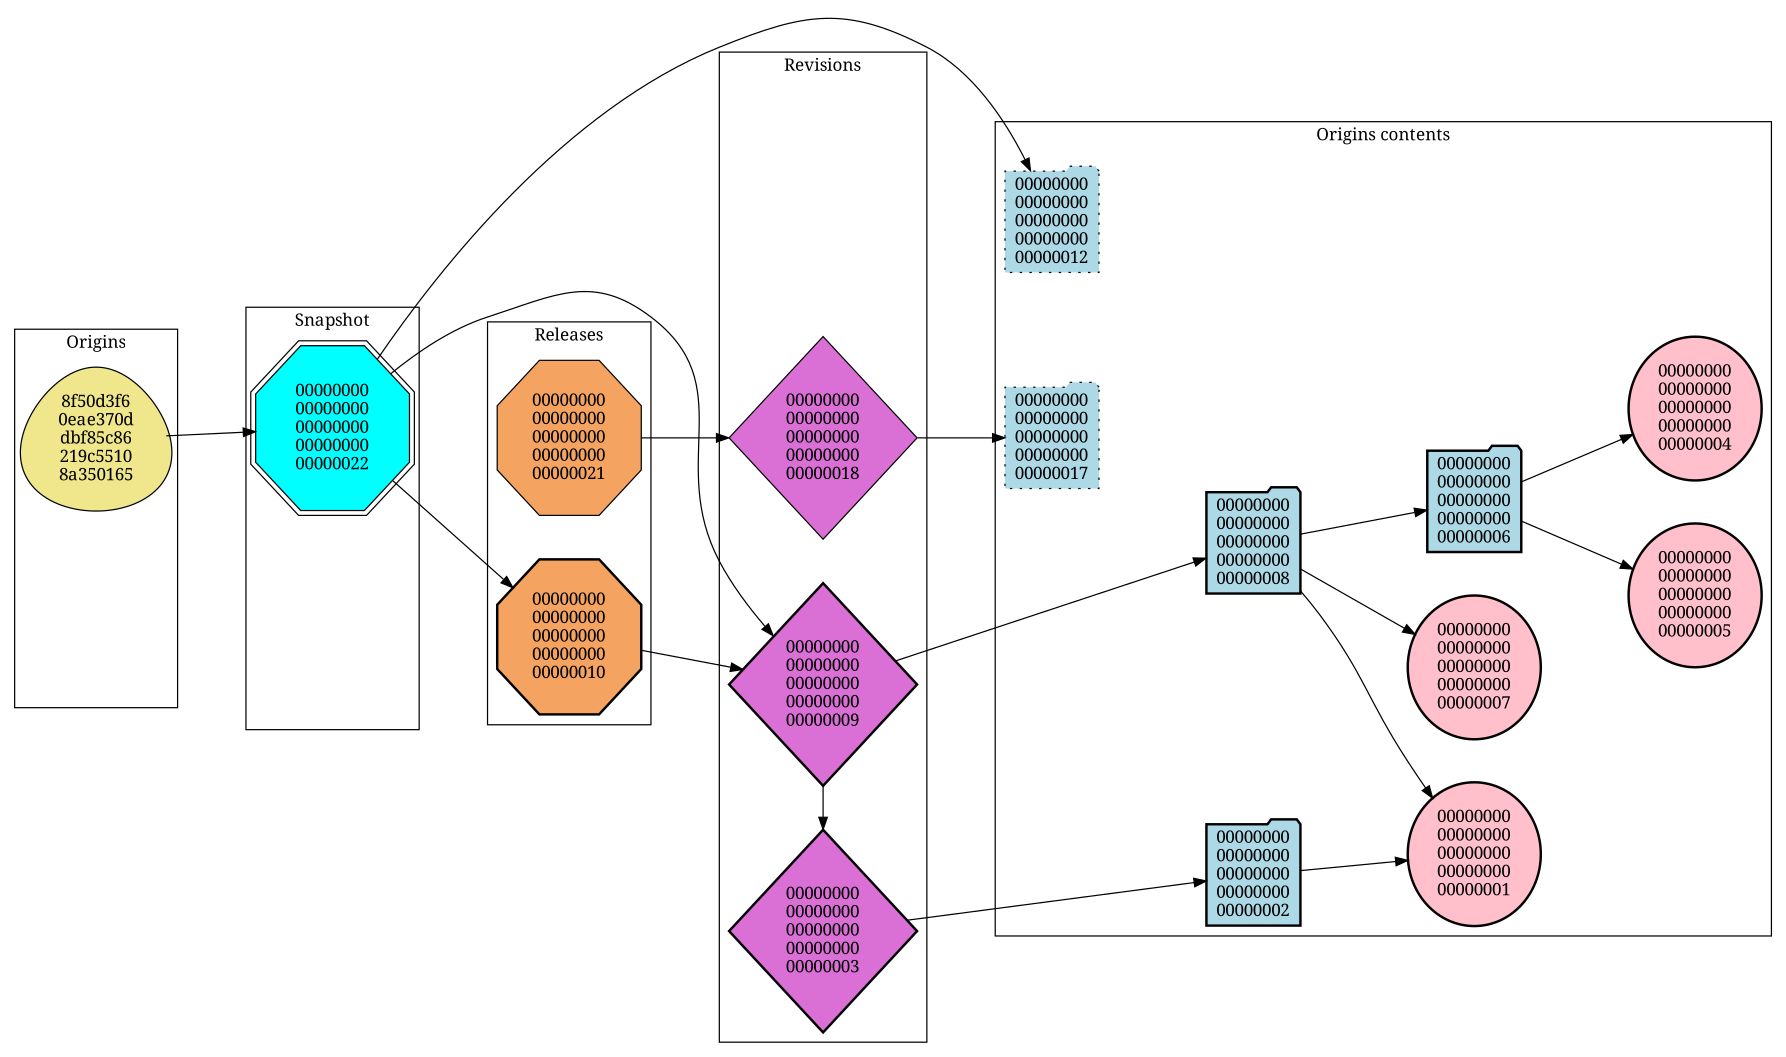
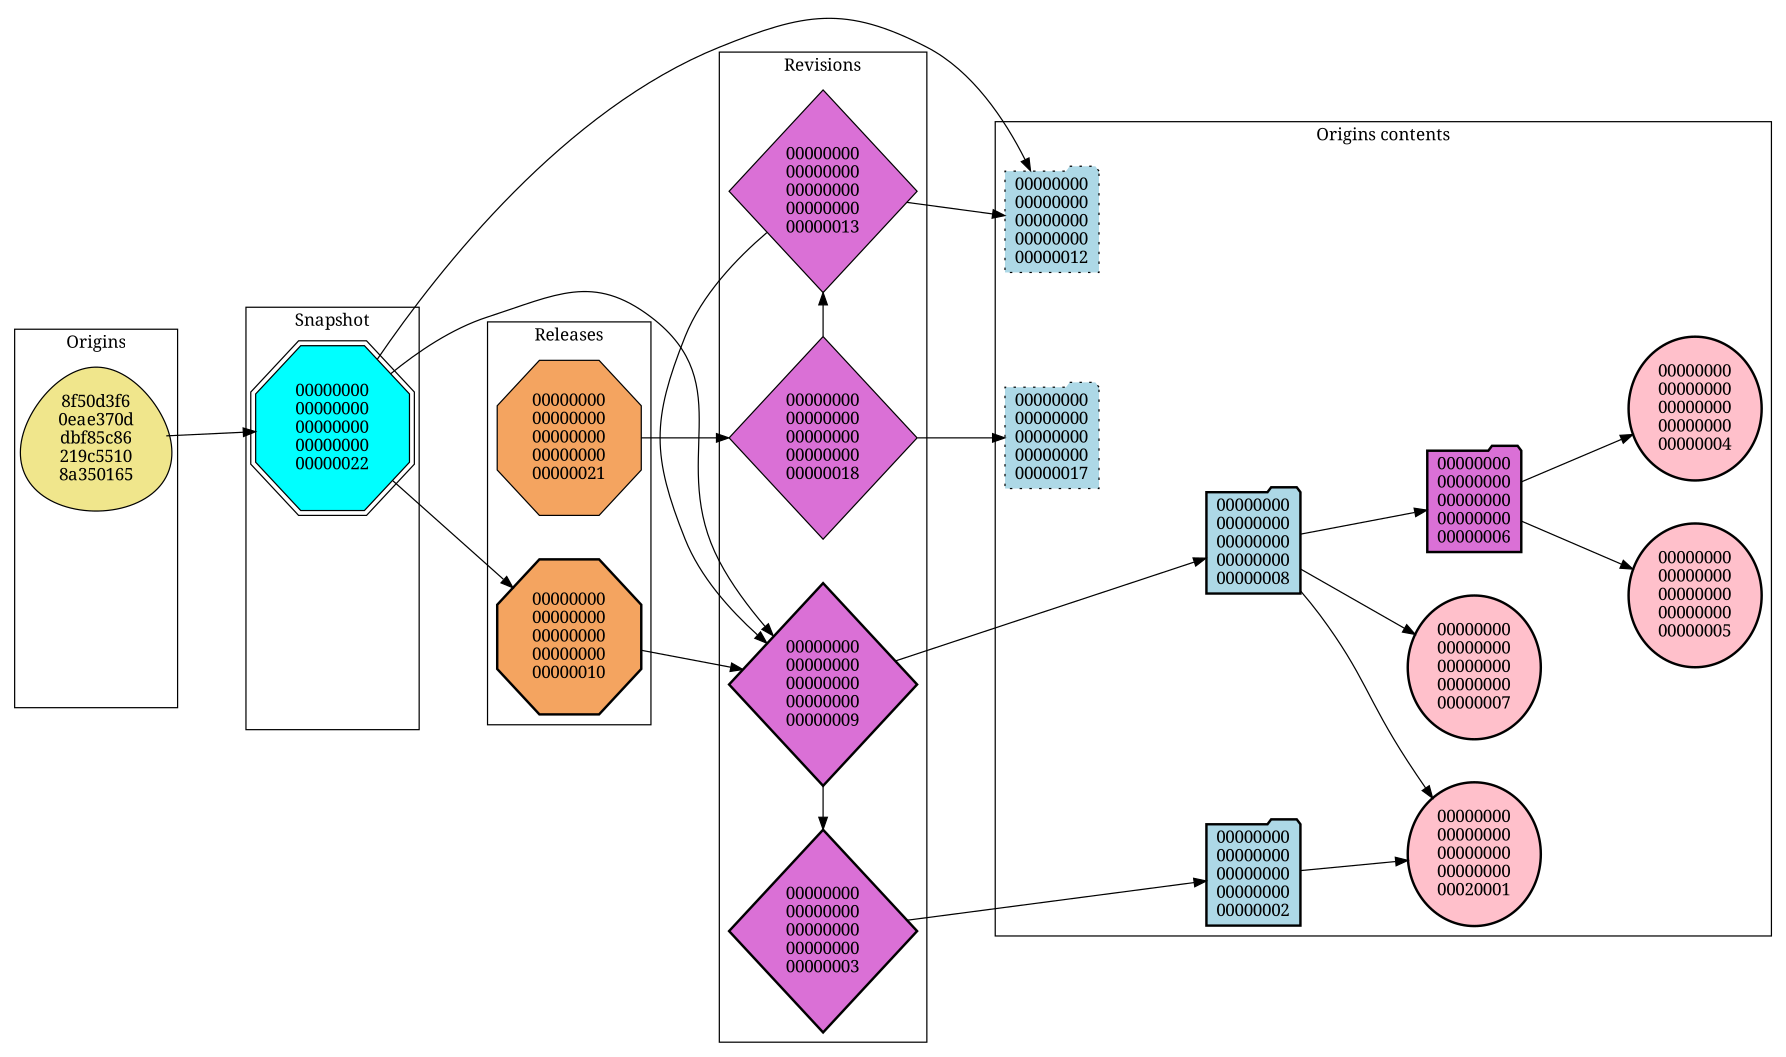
node "00000000 00000000 00000000 00000000 00000013": added
node "00000000 00000000 00000000 00000000 00000006": fillcolor lightblue -> orchid
node "00000000 00000000 00000000 00000000 00000001": label "00000000 00000000 00000000 00000000 00000001" -> "00000000 00000000 00000000 00000000 00020001"
